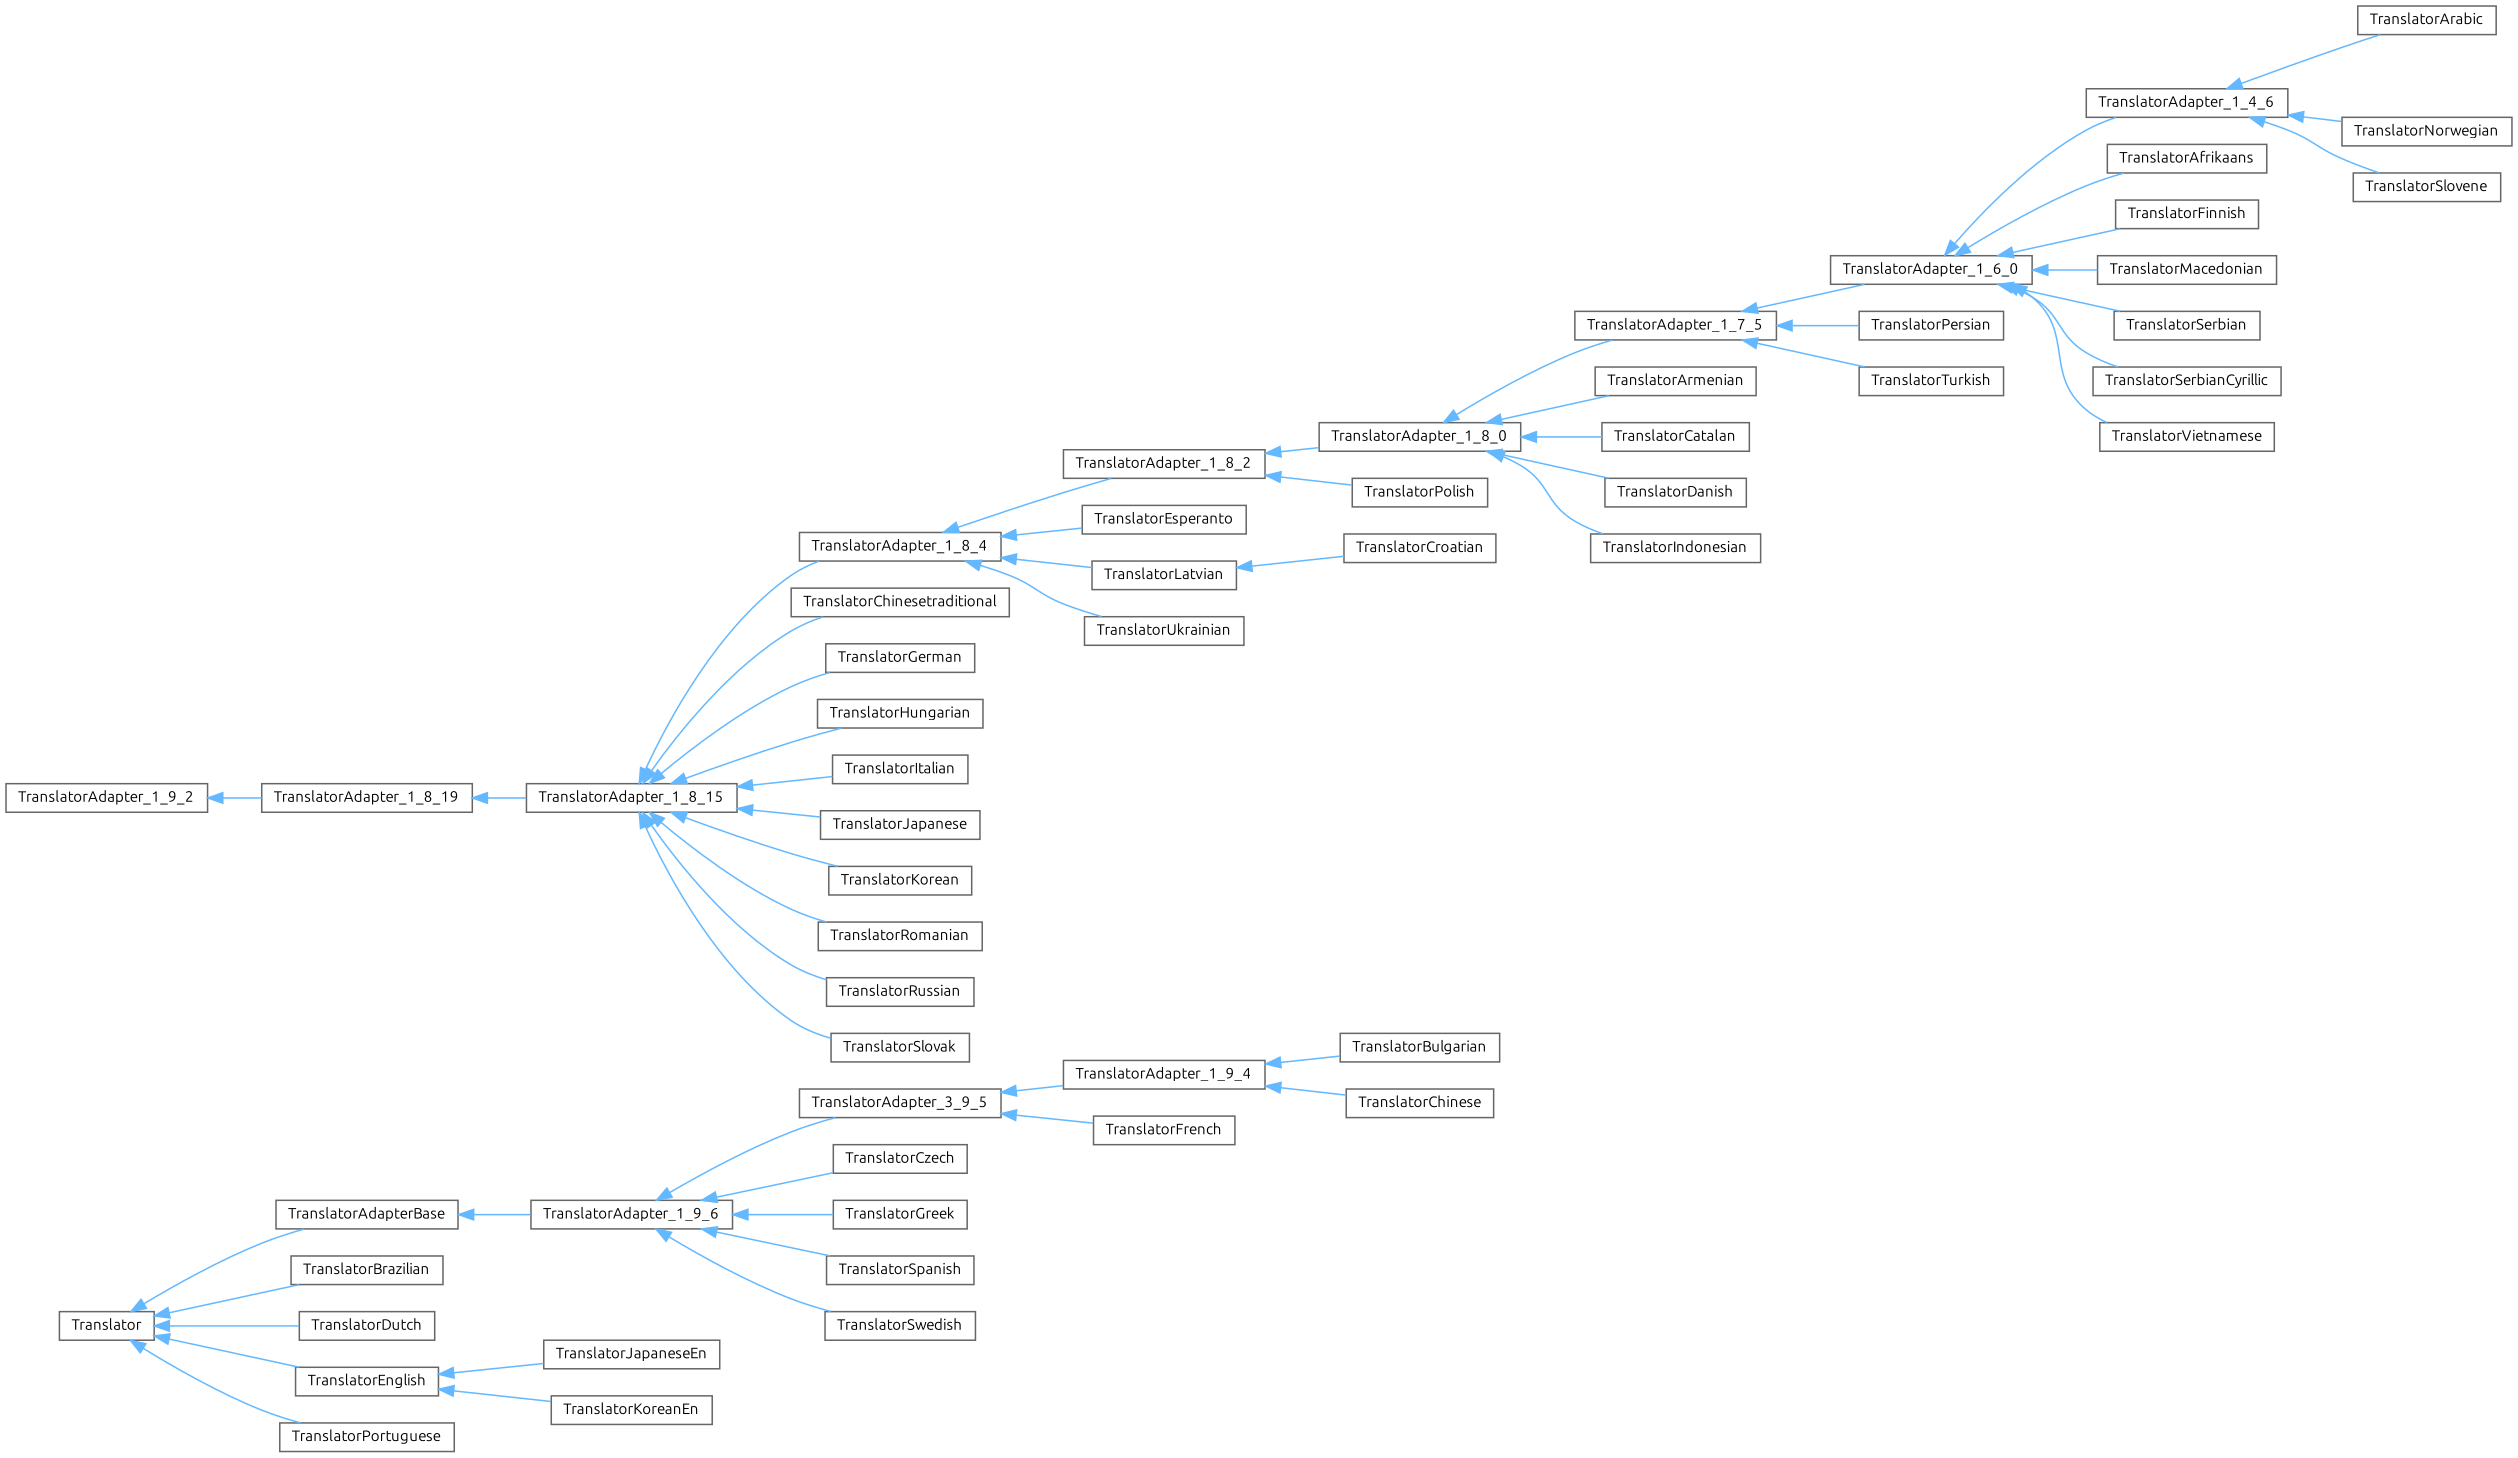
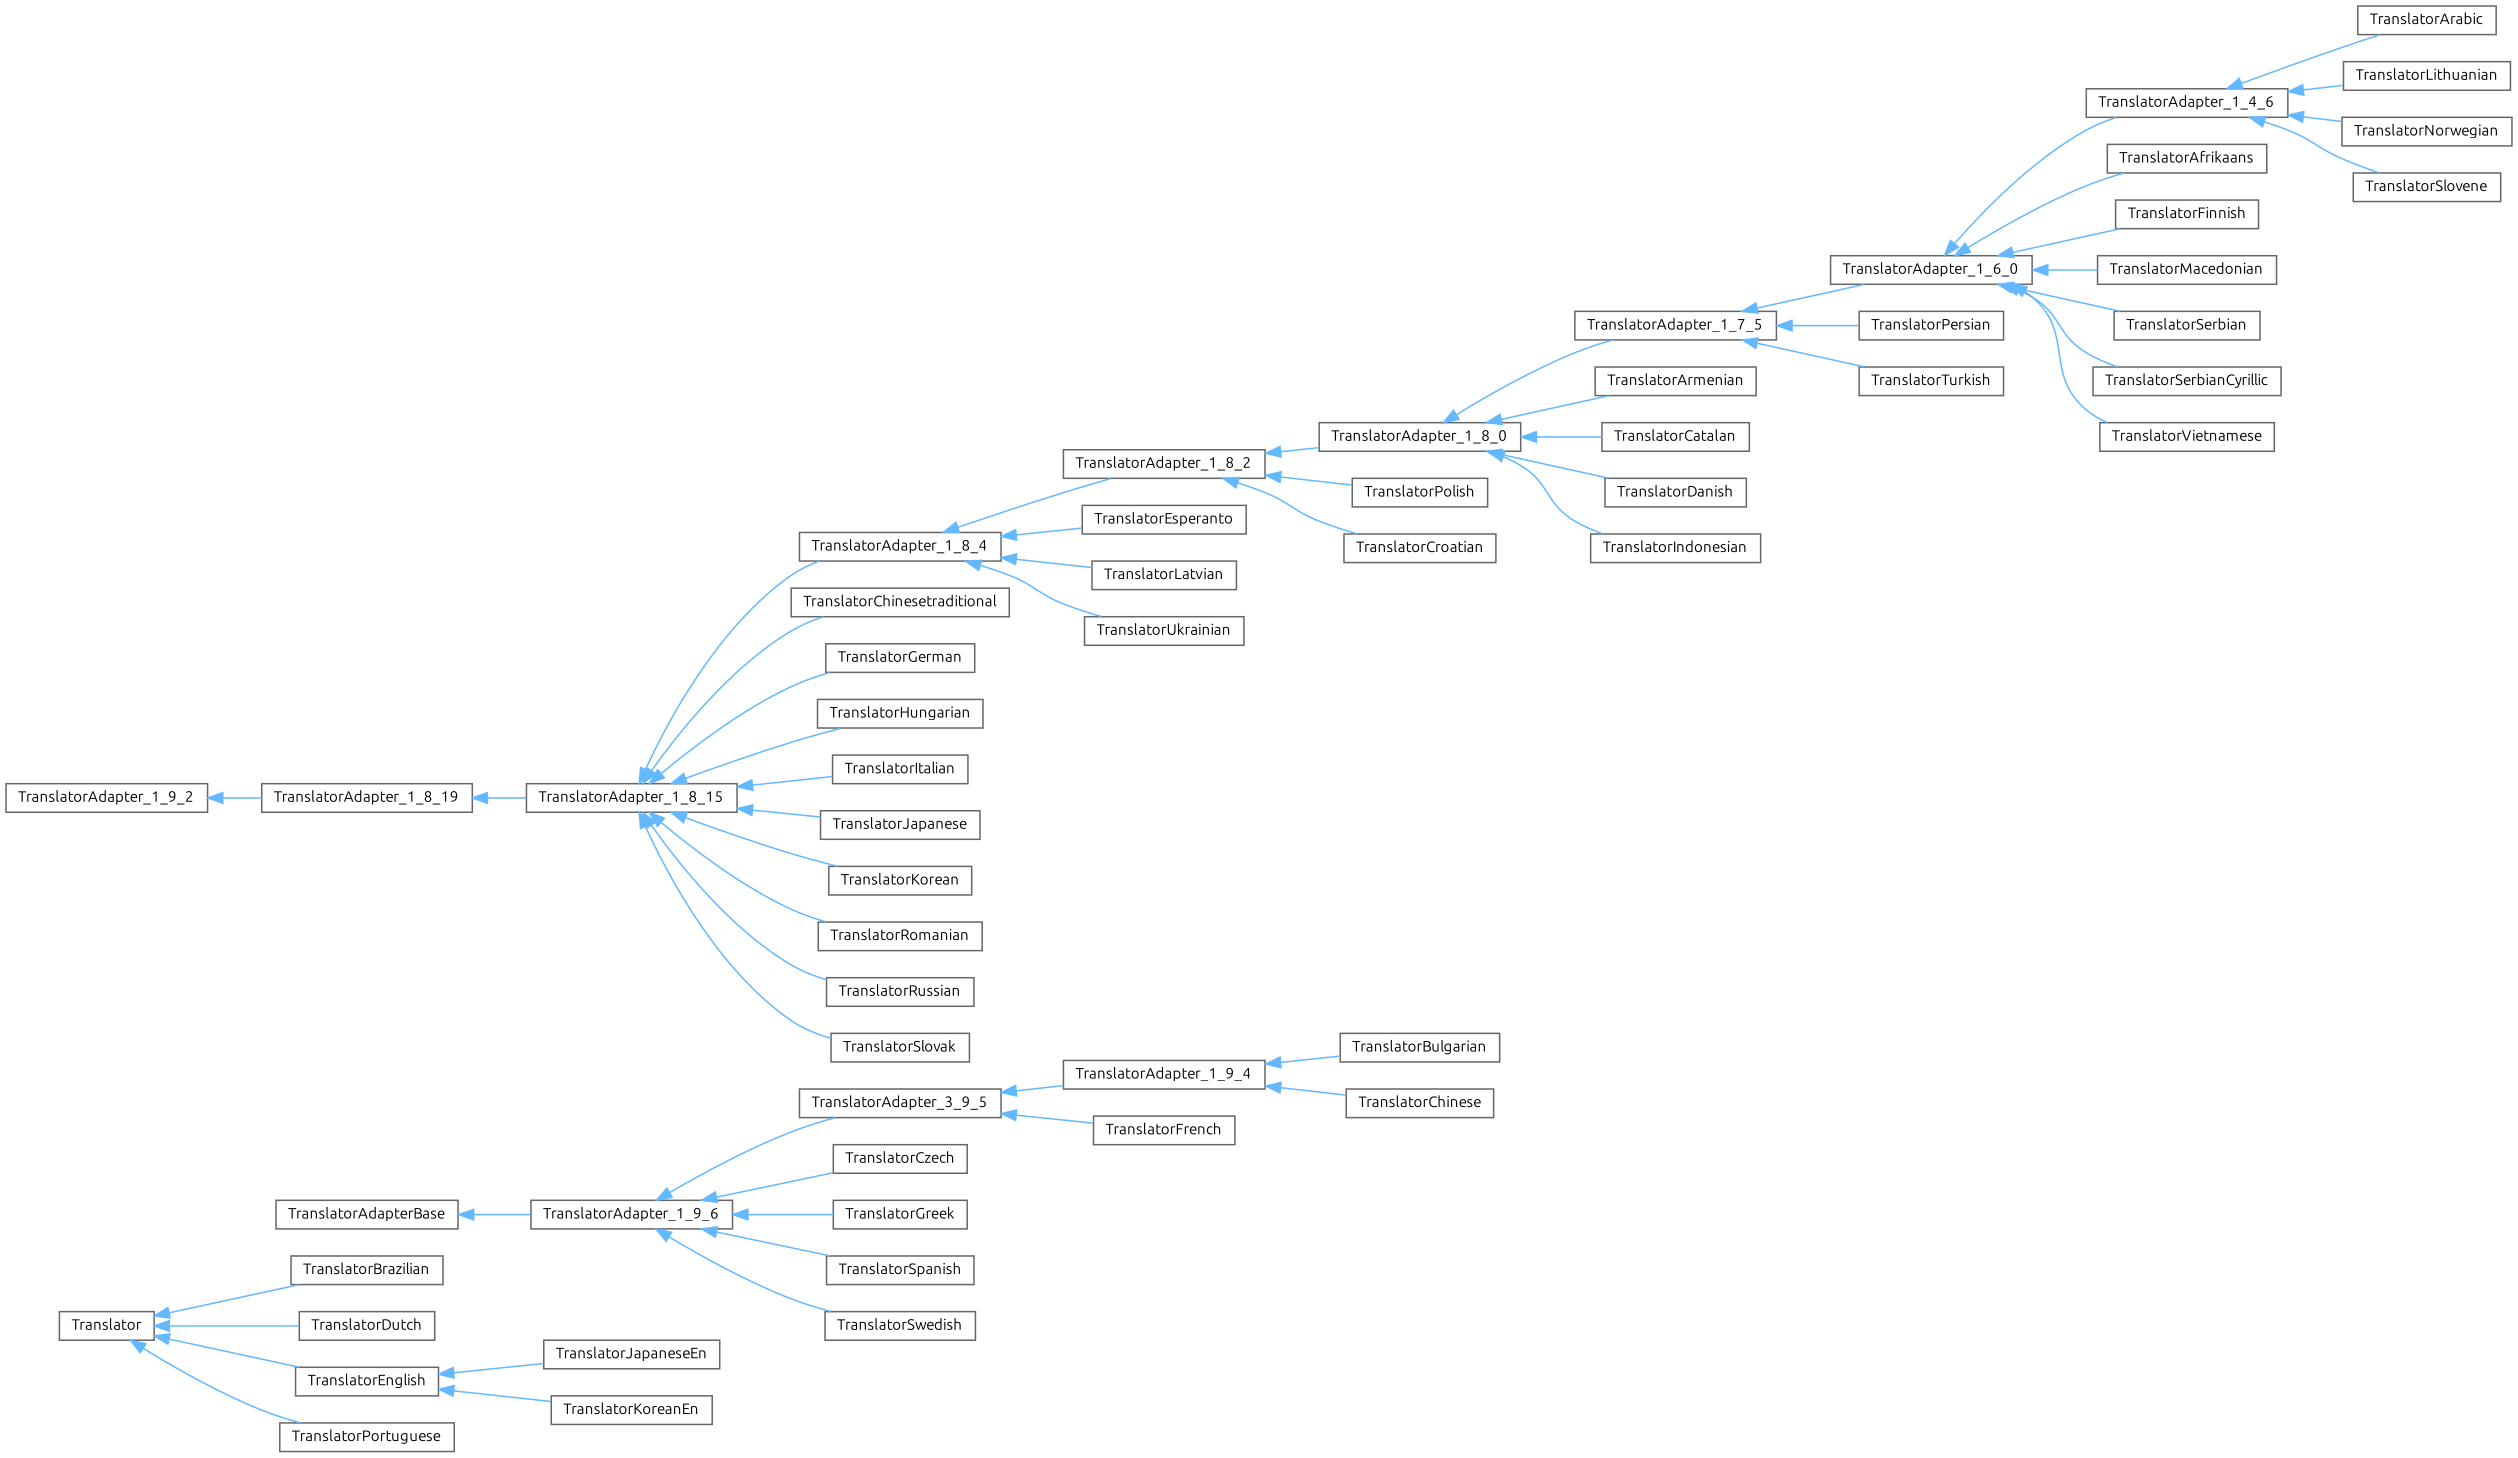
node "TranslatorLithuanian": added
edge "TranslatorCroatian" -> "TranslatorLatvian": now "TranslatorCroatian" -> "TranslatorAdapter_1_8_2"
edge "TranslatorAdapterBase" -> "Translator": removed
